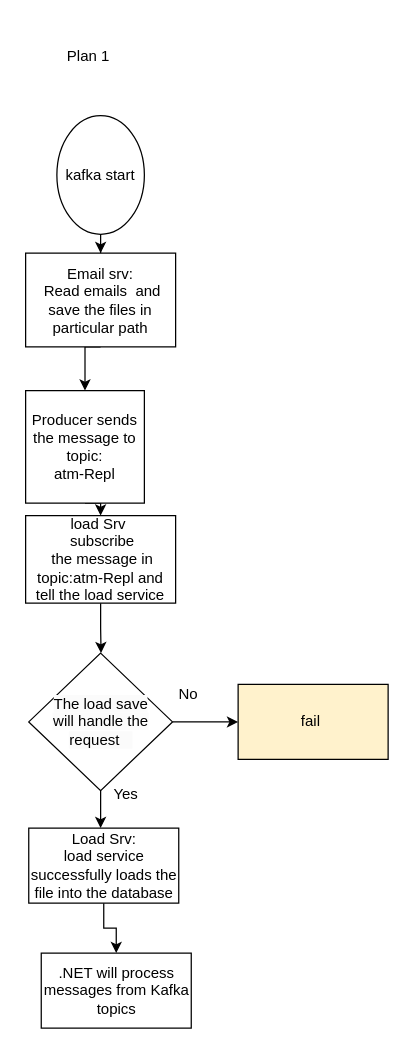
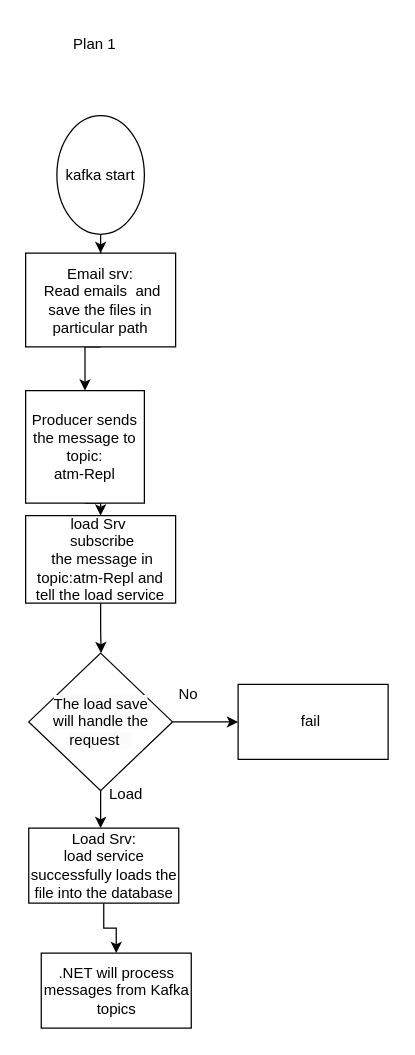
node "Plan 1": moved (88, 57) -> (94, 44)
node "fail": fillcolor #fff2cc -> #ffffff
node "Yes": label "Yes" -> "Load"
